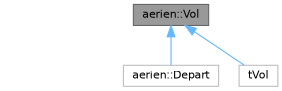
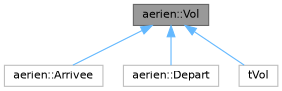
node "aerien::Arrivee": added
